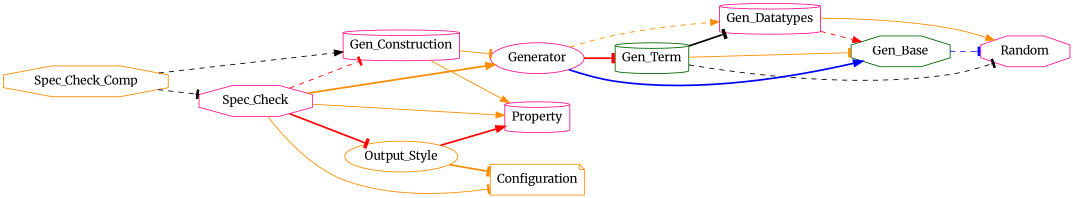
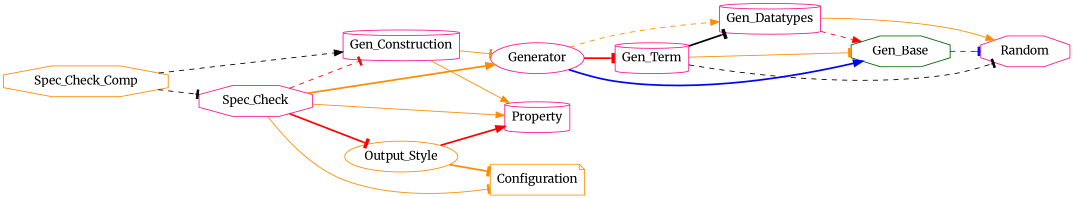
node "Gen_Term": color darkgreen -> deeppink
